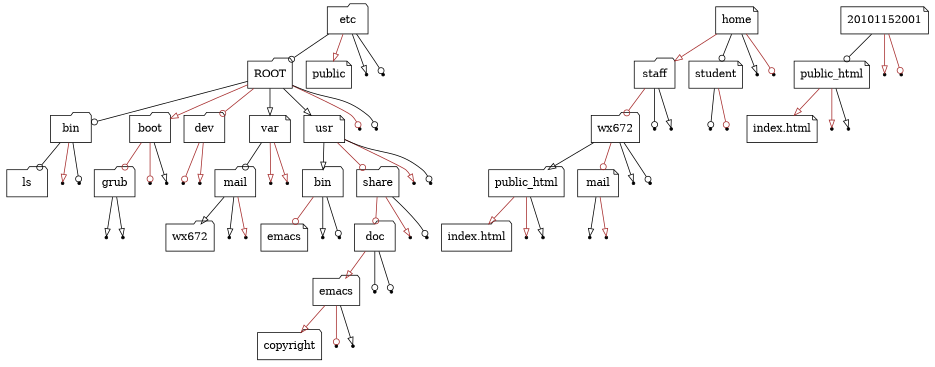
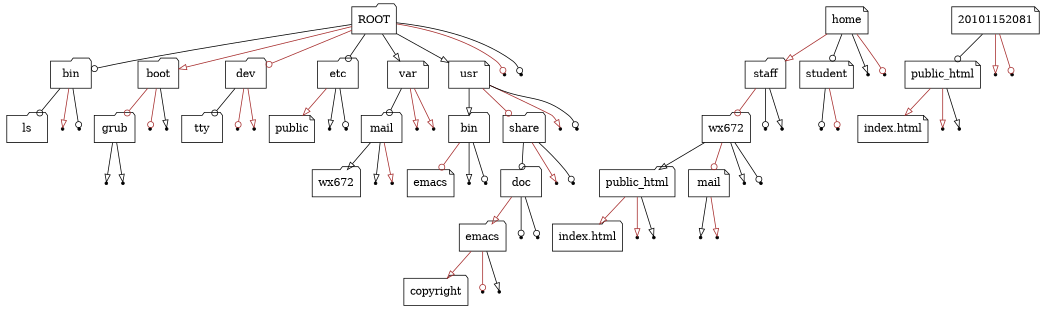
node "20101152001": label "20101152001" -> "20101152081"
edge "etc" -> "ROOT": reversed
node "tty": added
edge "share" -> "doc": color brown -> black
